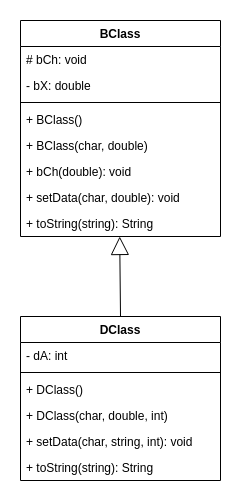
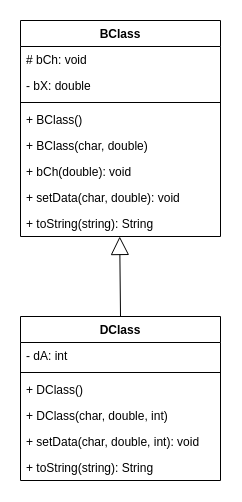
node "+ setData(char, string, int): void": label "+ setData(char, string, int): void" -> "+ setData(char, double, int): void"
